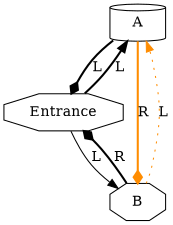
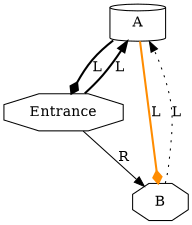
edge "A" -> "B": label "R" -> "L"
edge "B" -> "A": color darkorange -> black
edge "Entrance" -> "B": label "L" -> "R"
edge "B" -> "Entrance": removed, label "R"
